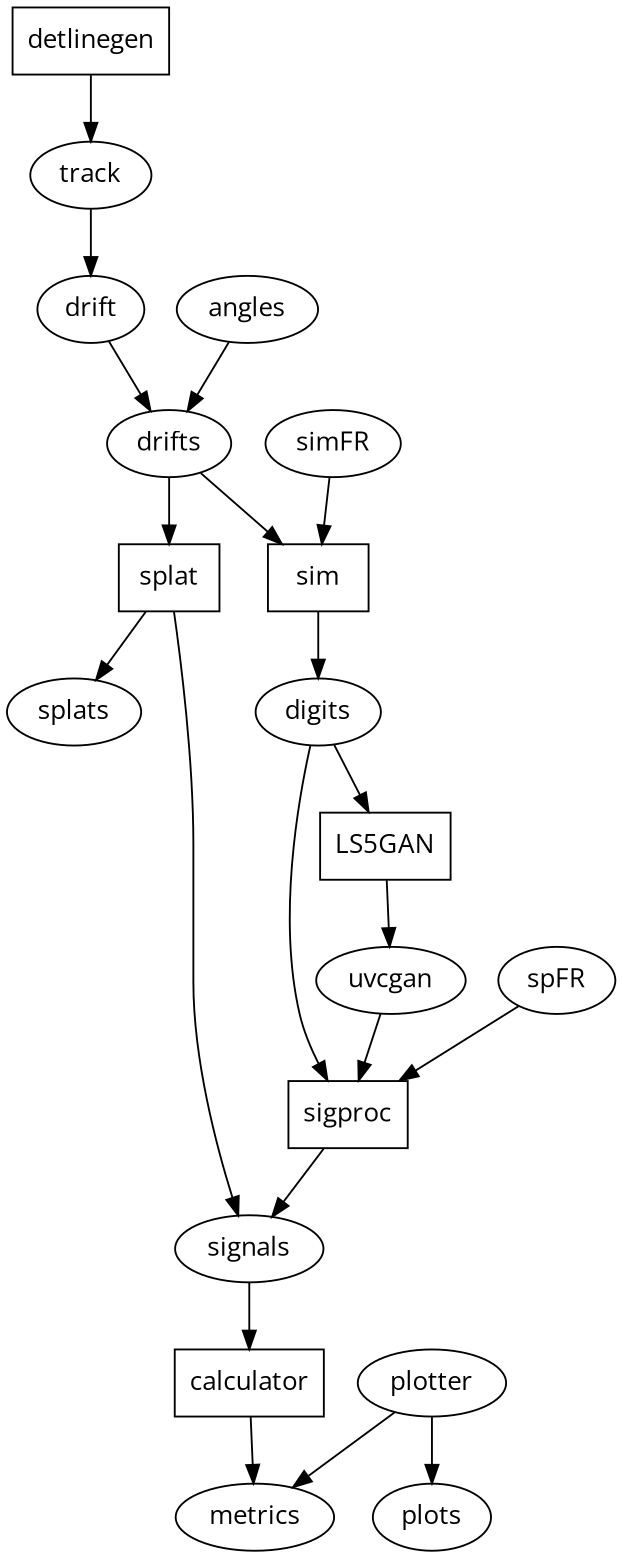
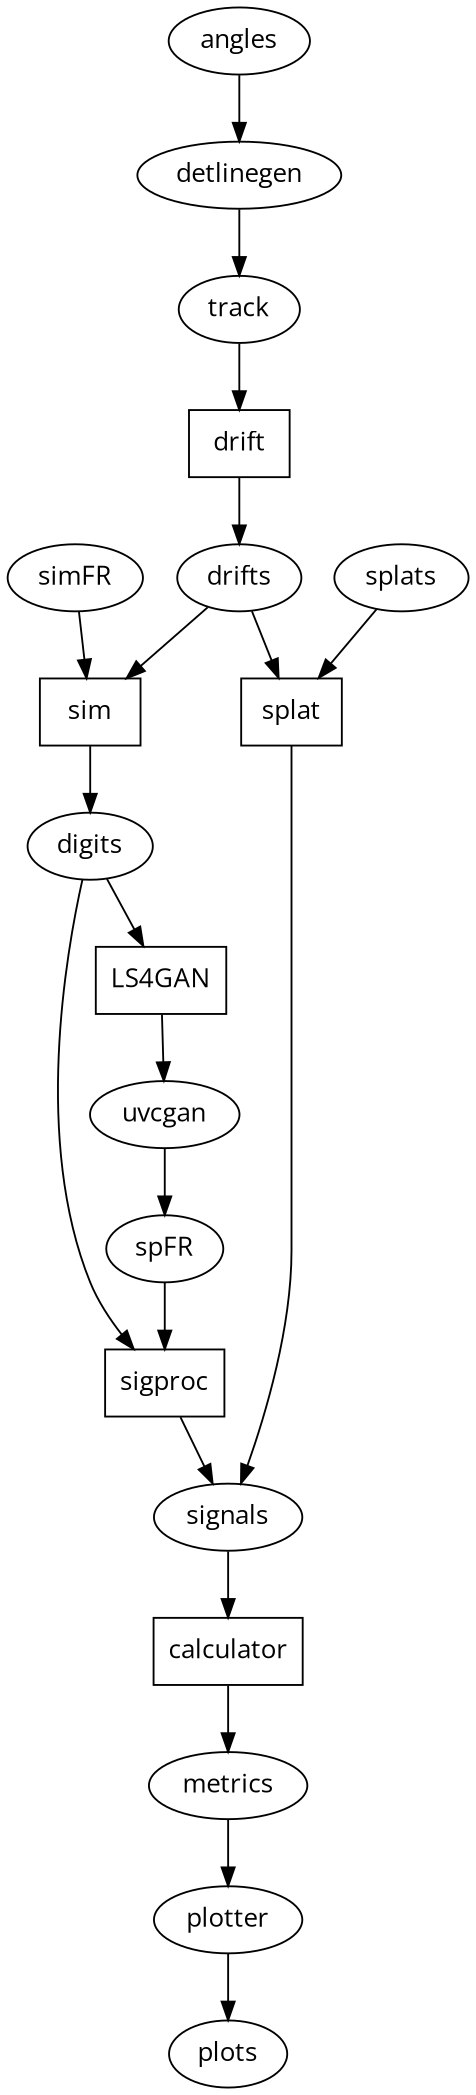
node "detlinegen": shape box -> ellipse
node "drift": shape ellipse -> box
edge "angles" -> "drifts": now "angles" -> "detlinegen"
edge "splat" -> "splats": reversed
node "LS5GAN": label "LS5GAN" -> "LS4GAN"
edge "uvcgan" -> "sigproc": now "uvcgan" -> "spFR"
edge "plotter" -> "metrics": reversed
